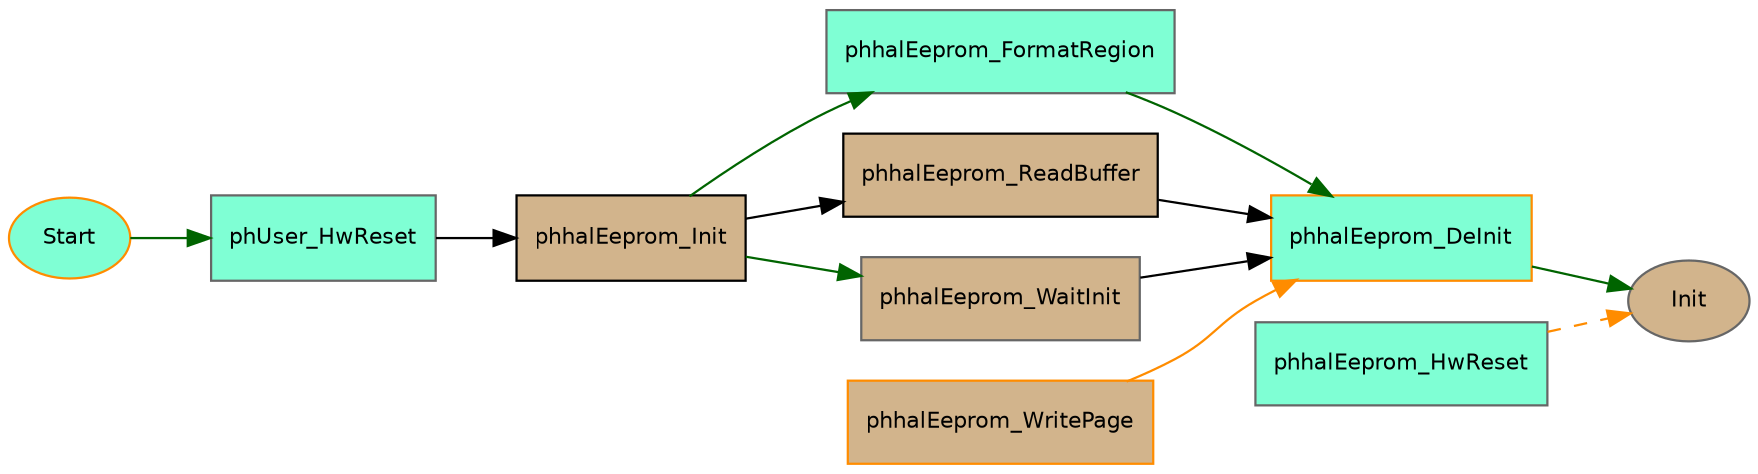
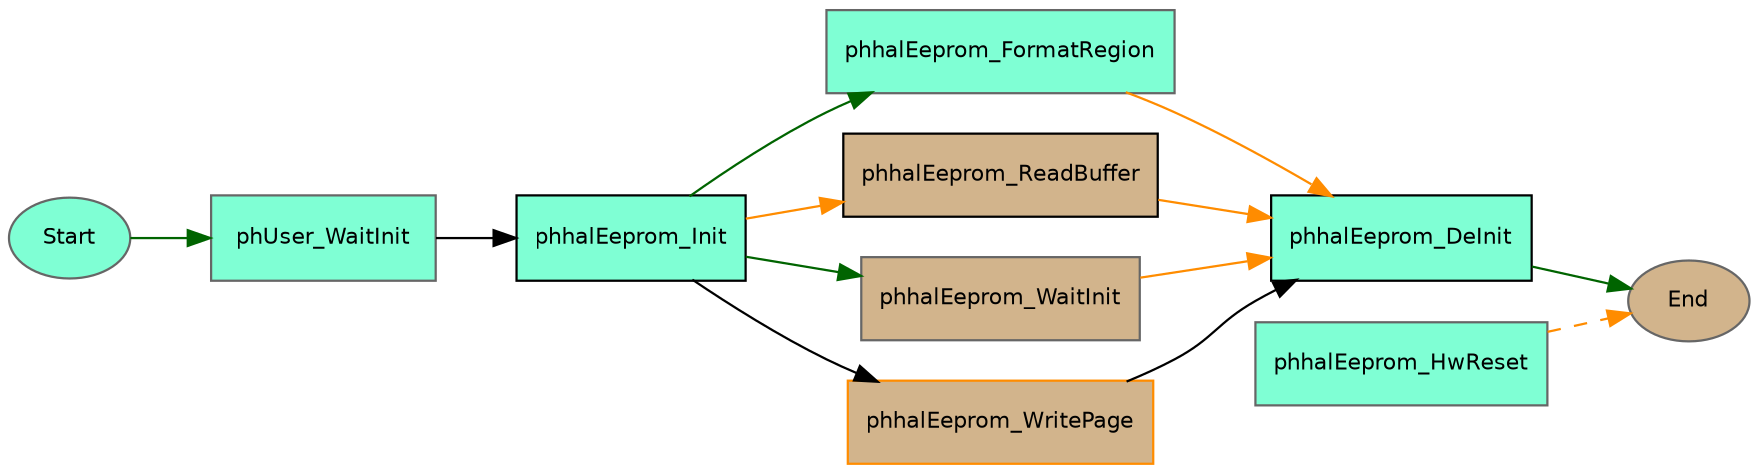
edge "phhalEeprom_FormatRegion" -> "phhalEeprom_DeInit": color darkgreen -> darkorange
edge "phhalEeprom_ReadBuffer" -> "phhalEeprom_DeInit": color black -> darkorange
edge "phhalEeprom_Init" -> "phhalEeprom_ReadBuffer": color black -> darkorange
node "Start": color darkorange -> gray40
node "phUser_HwReset": label "phUser_HwReset" -> "phUser_WaitInit"
node "phhalEeprom_Init": fillcolor tan -> aquamarine
node "phhalEeprom_DeInit": color darkorange -> black
edge "phhalEeprom_WaitInit" -> "phhalEeprom_DeInit": color black -> darkorange
node "Init": label "Init" -> "End"
edge "phhalEeprom_Init" -> "phhalEeprom_WritePage": added
edge "phhalEeprom_WritePage" -> "phhalEeprom_DeInit": color darkorange -> black
